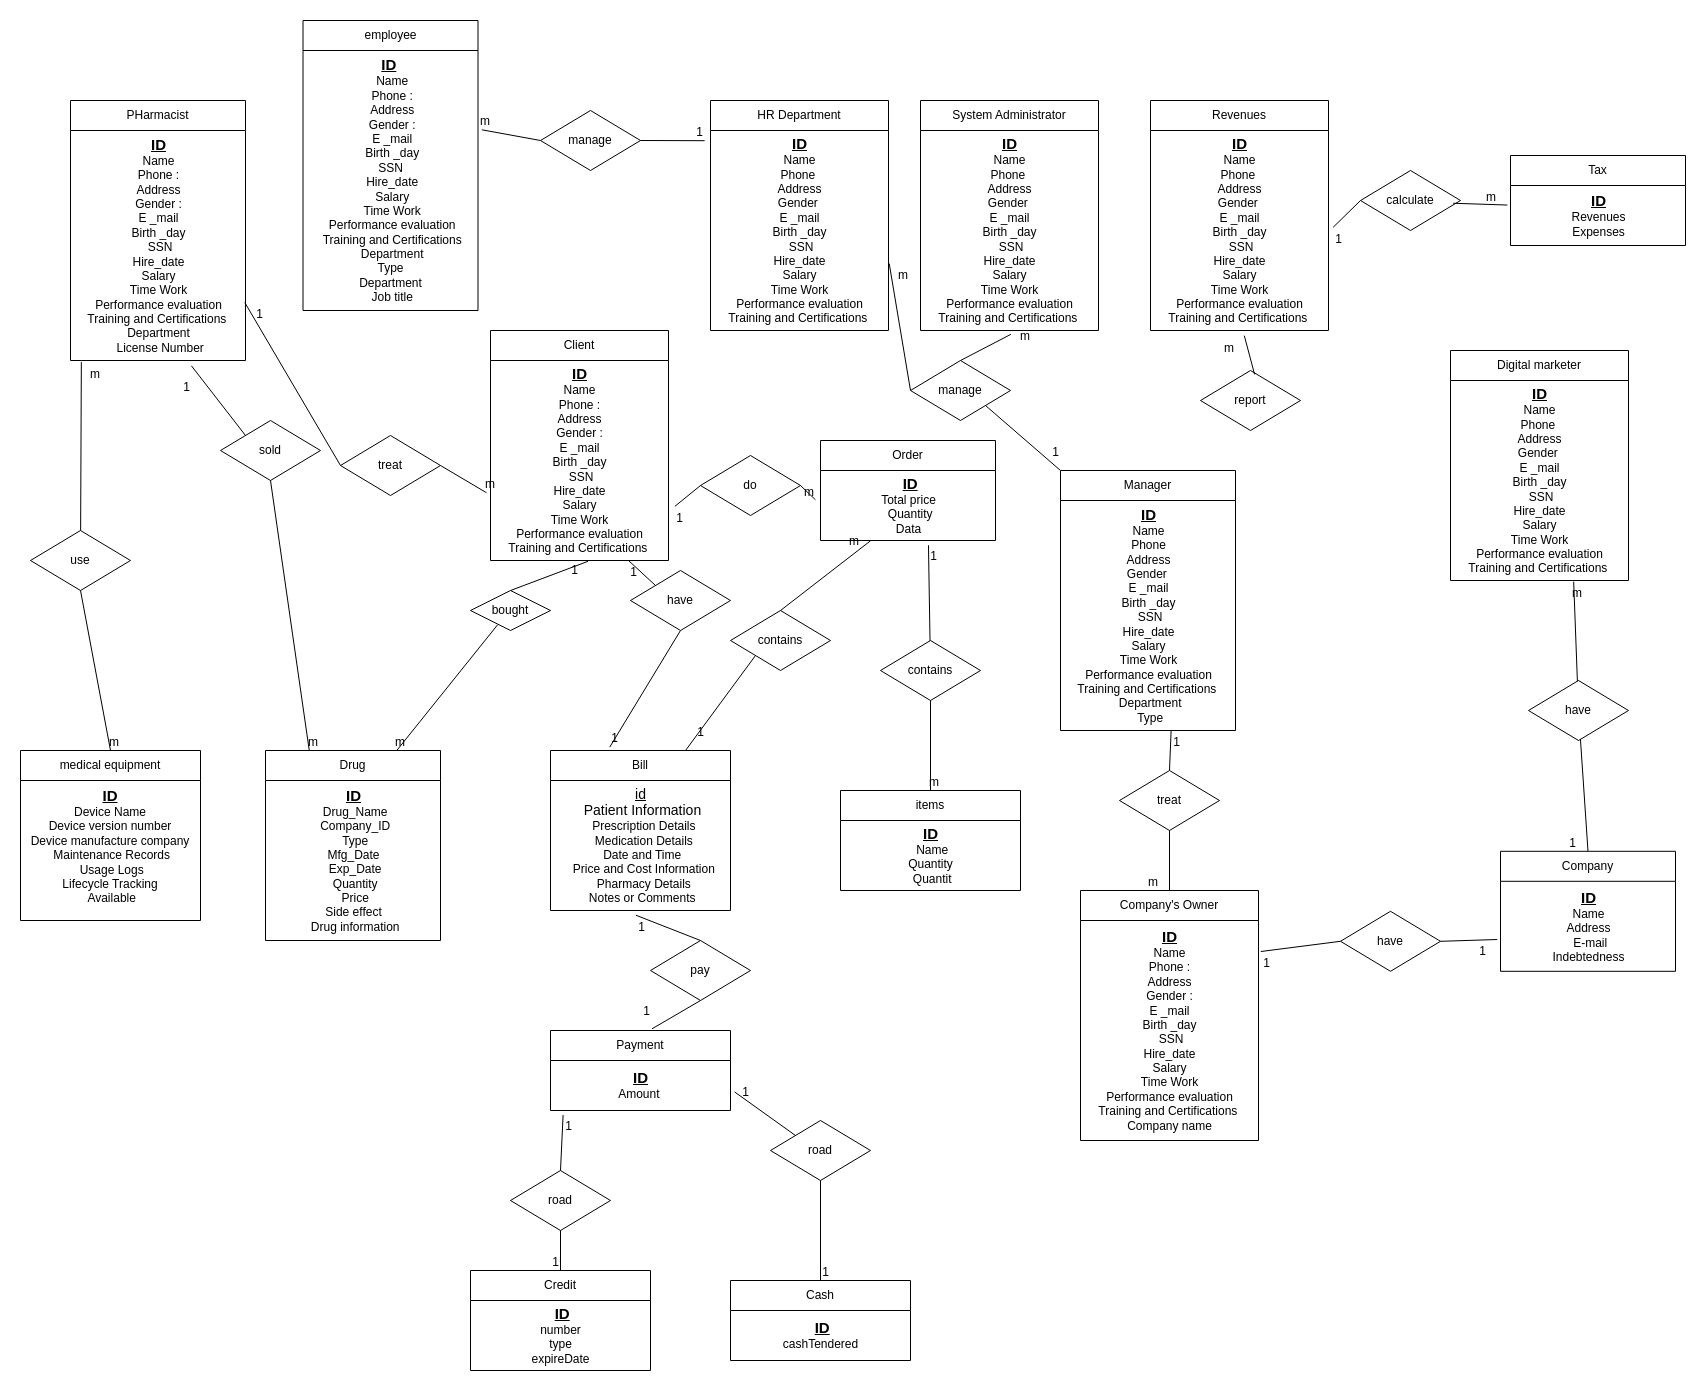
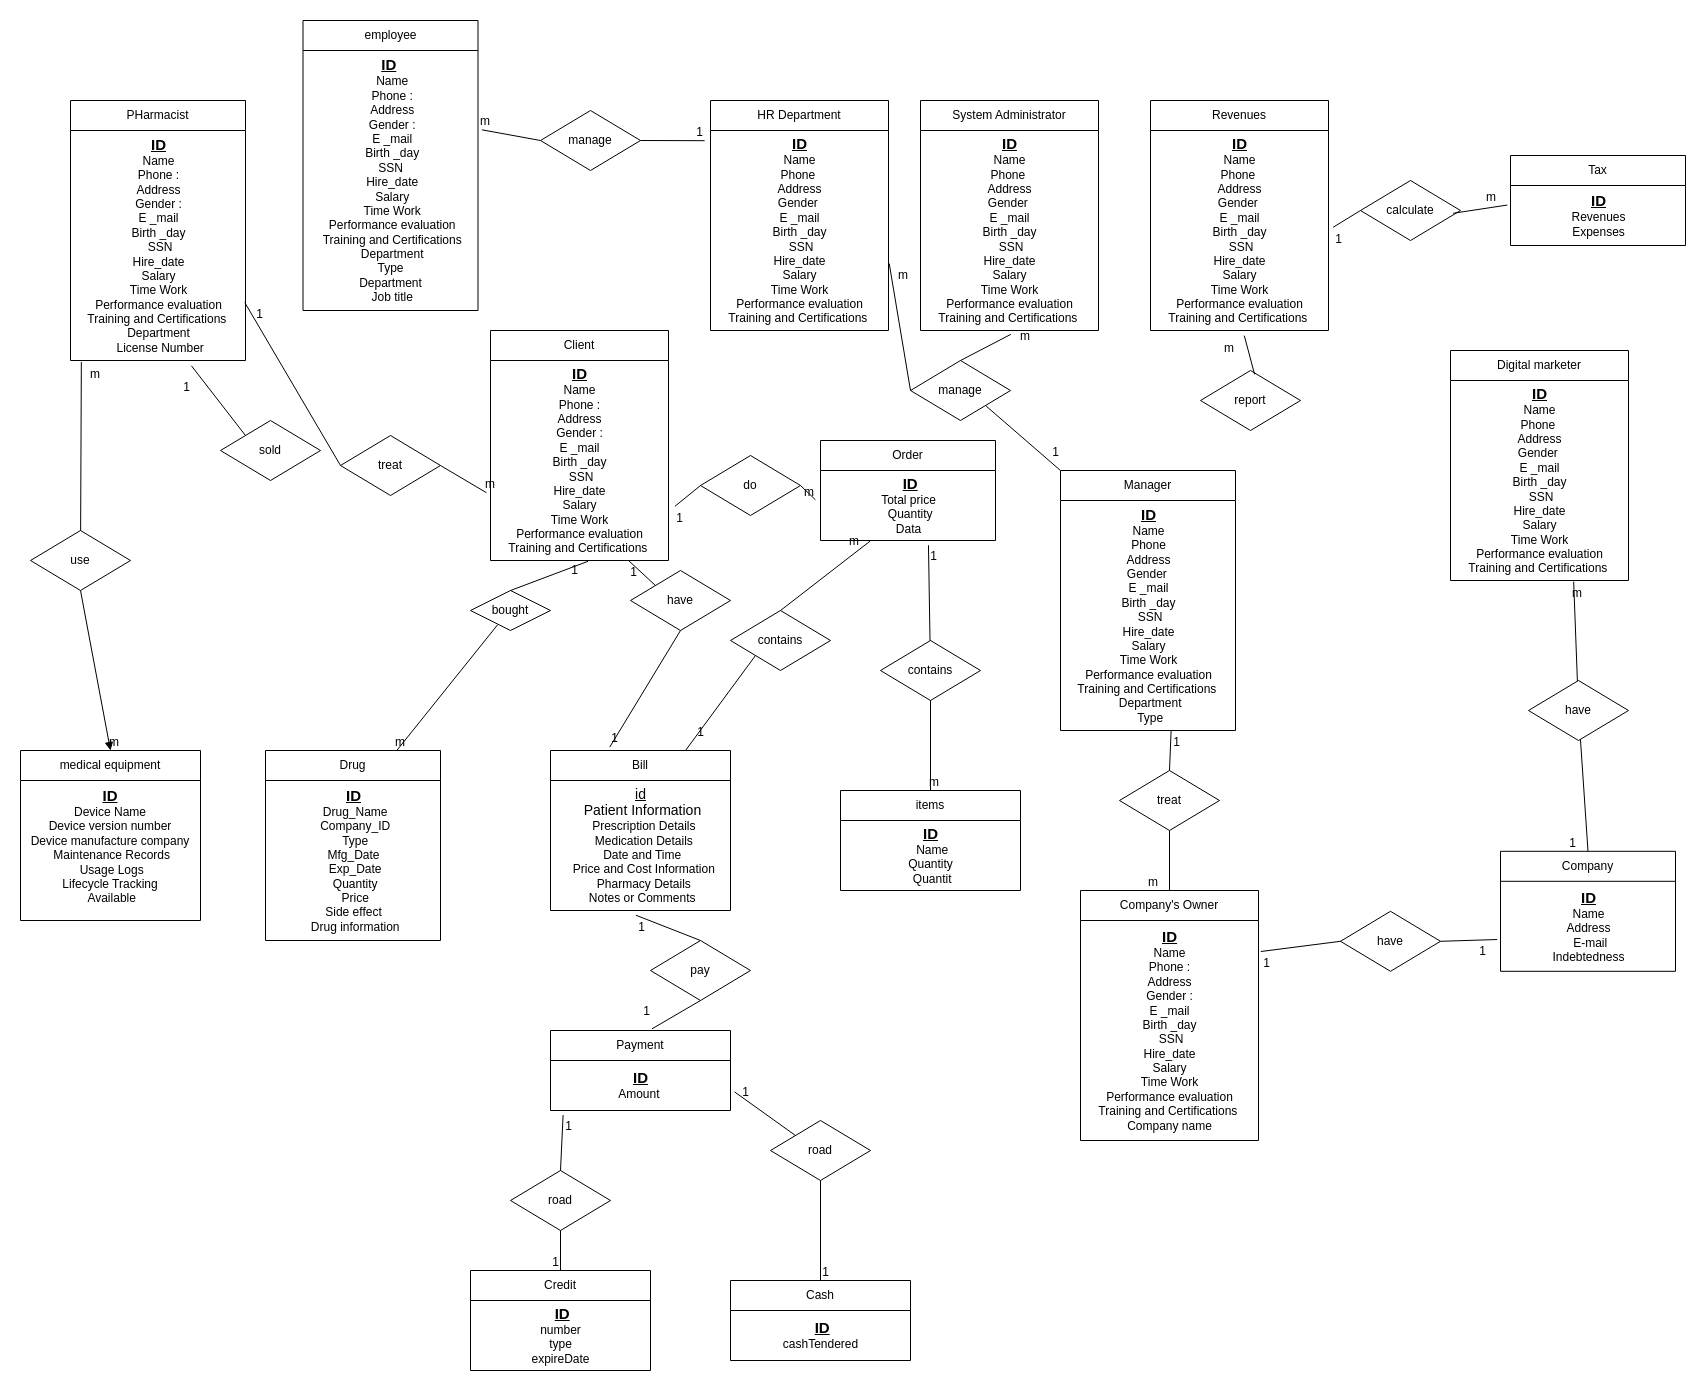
node "calculate": moved (1411, 201) -> (1411, 211)
edge "sold" -- "Drug": removed, label "m"
edge "use" -- "medical equipment": arrowhead none -> block
